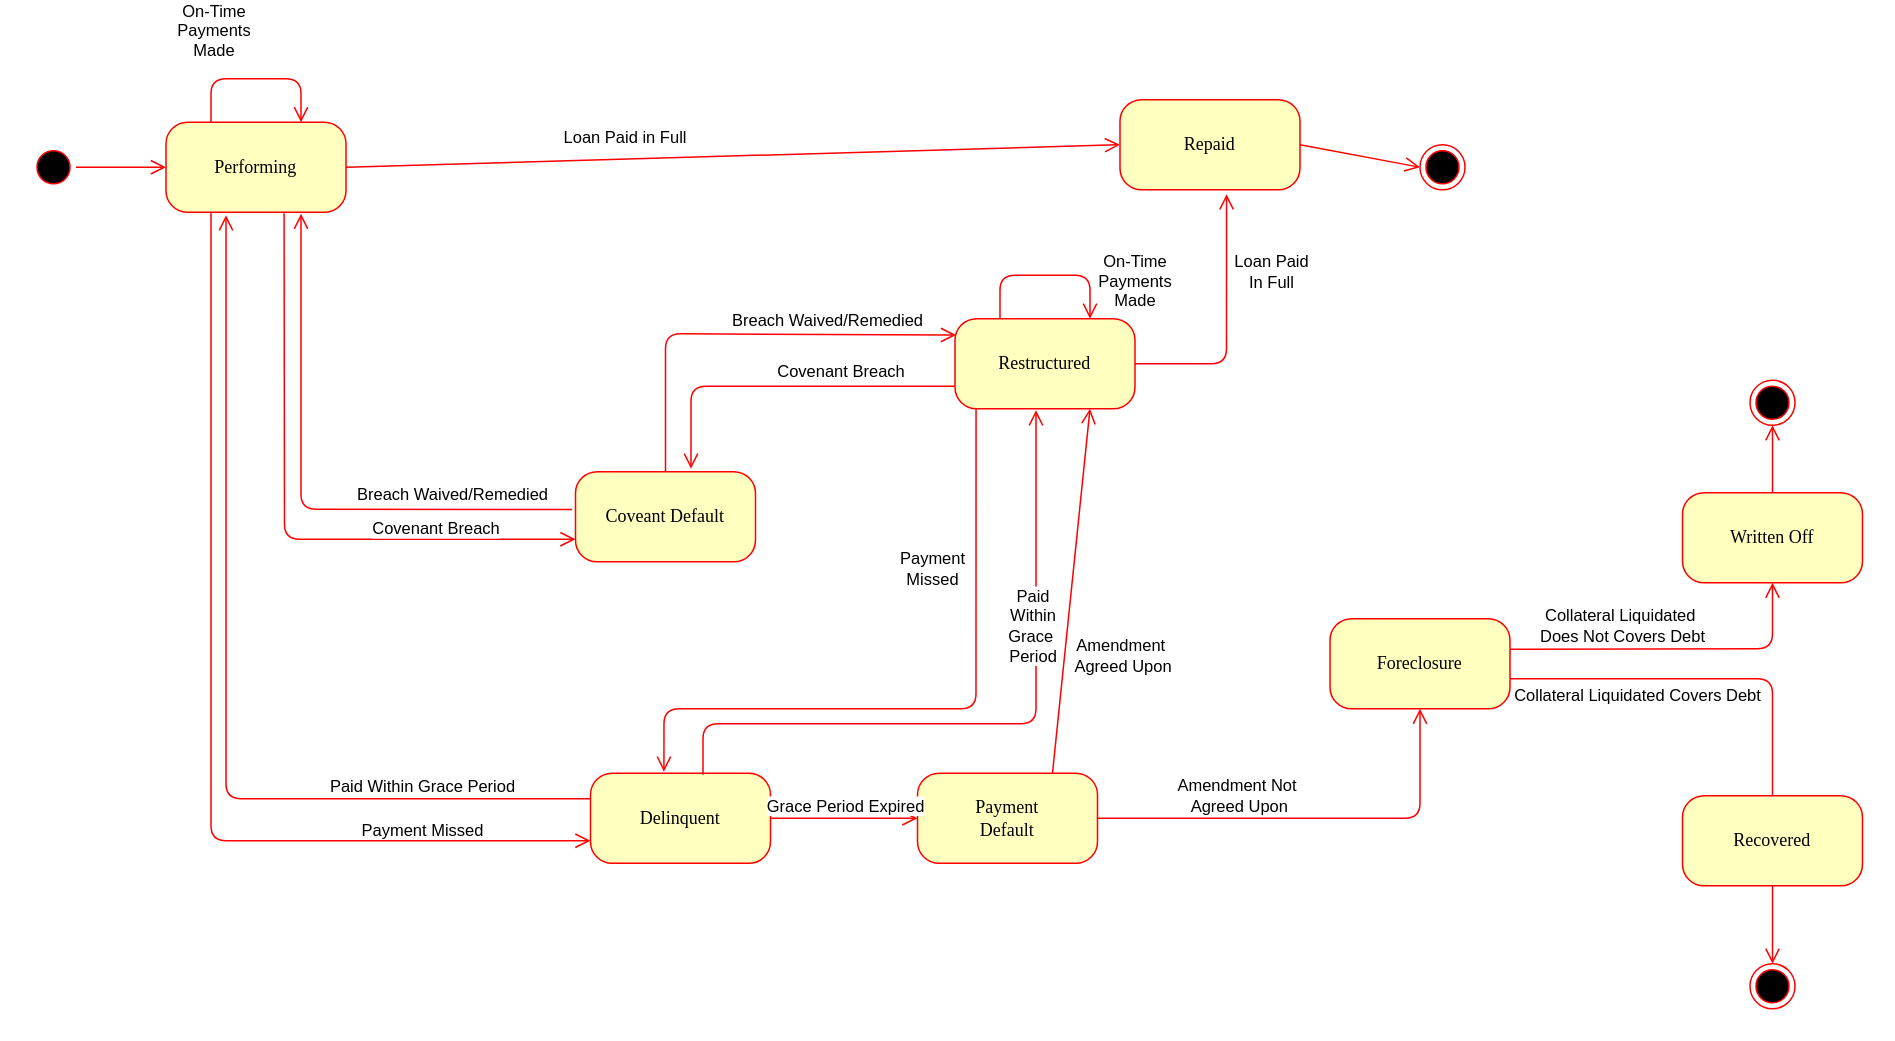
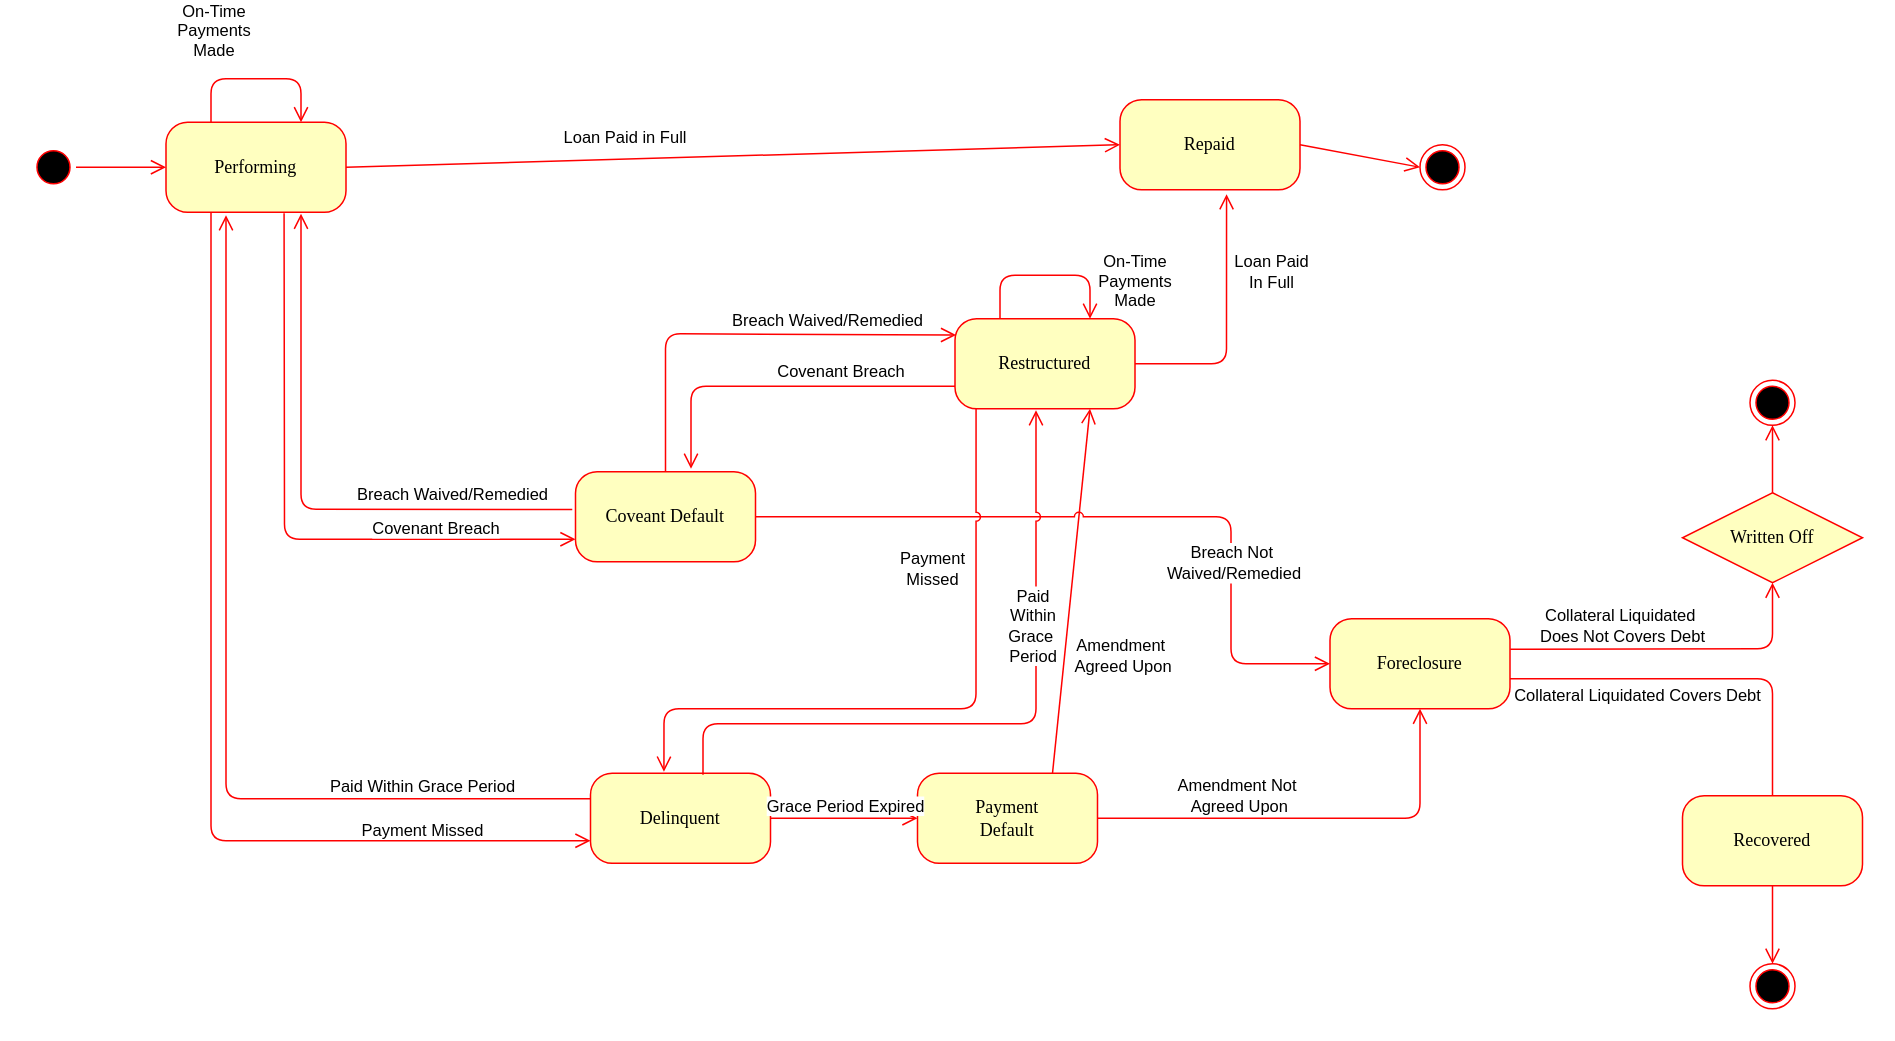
node "Written Off": shape rounded rectangle -> diamond
edge "Coveant Default" -> "Foreclosure": added, label "Breach Not Waived/Remedied"
